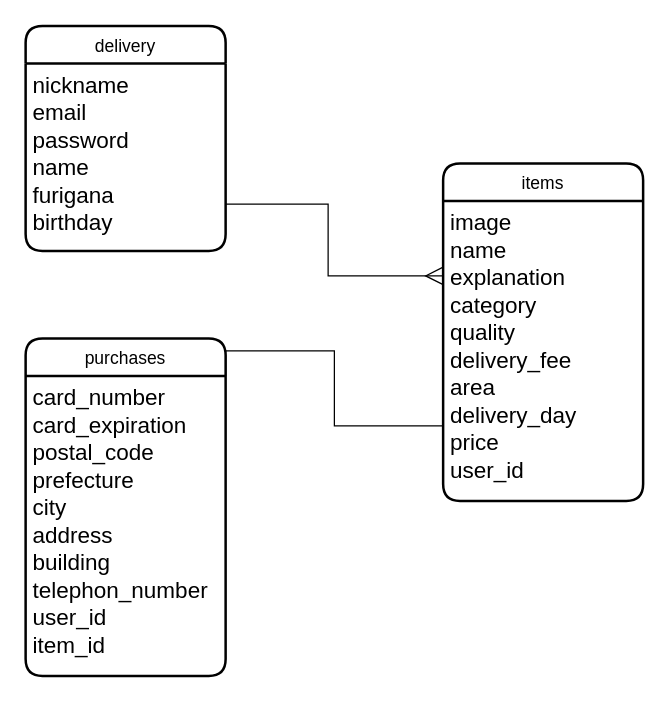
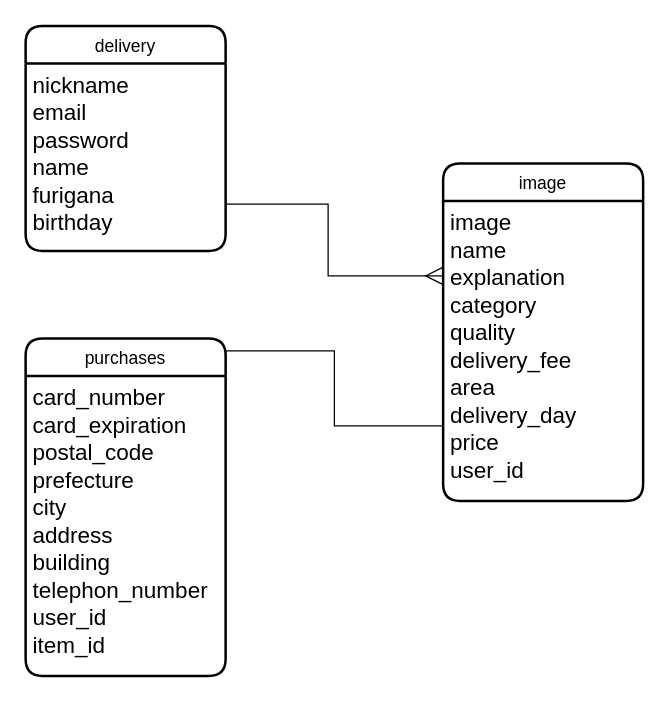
node "items": label "items" -> "image"
